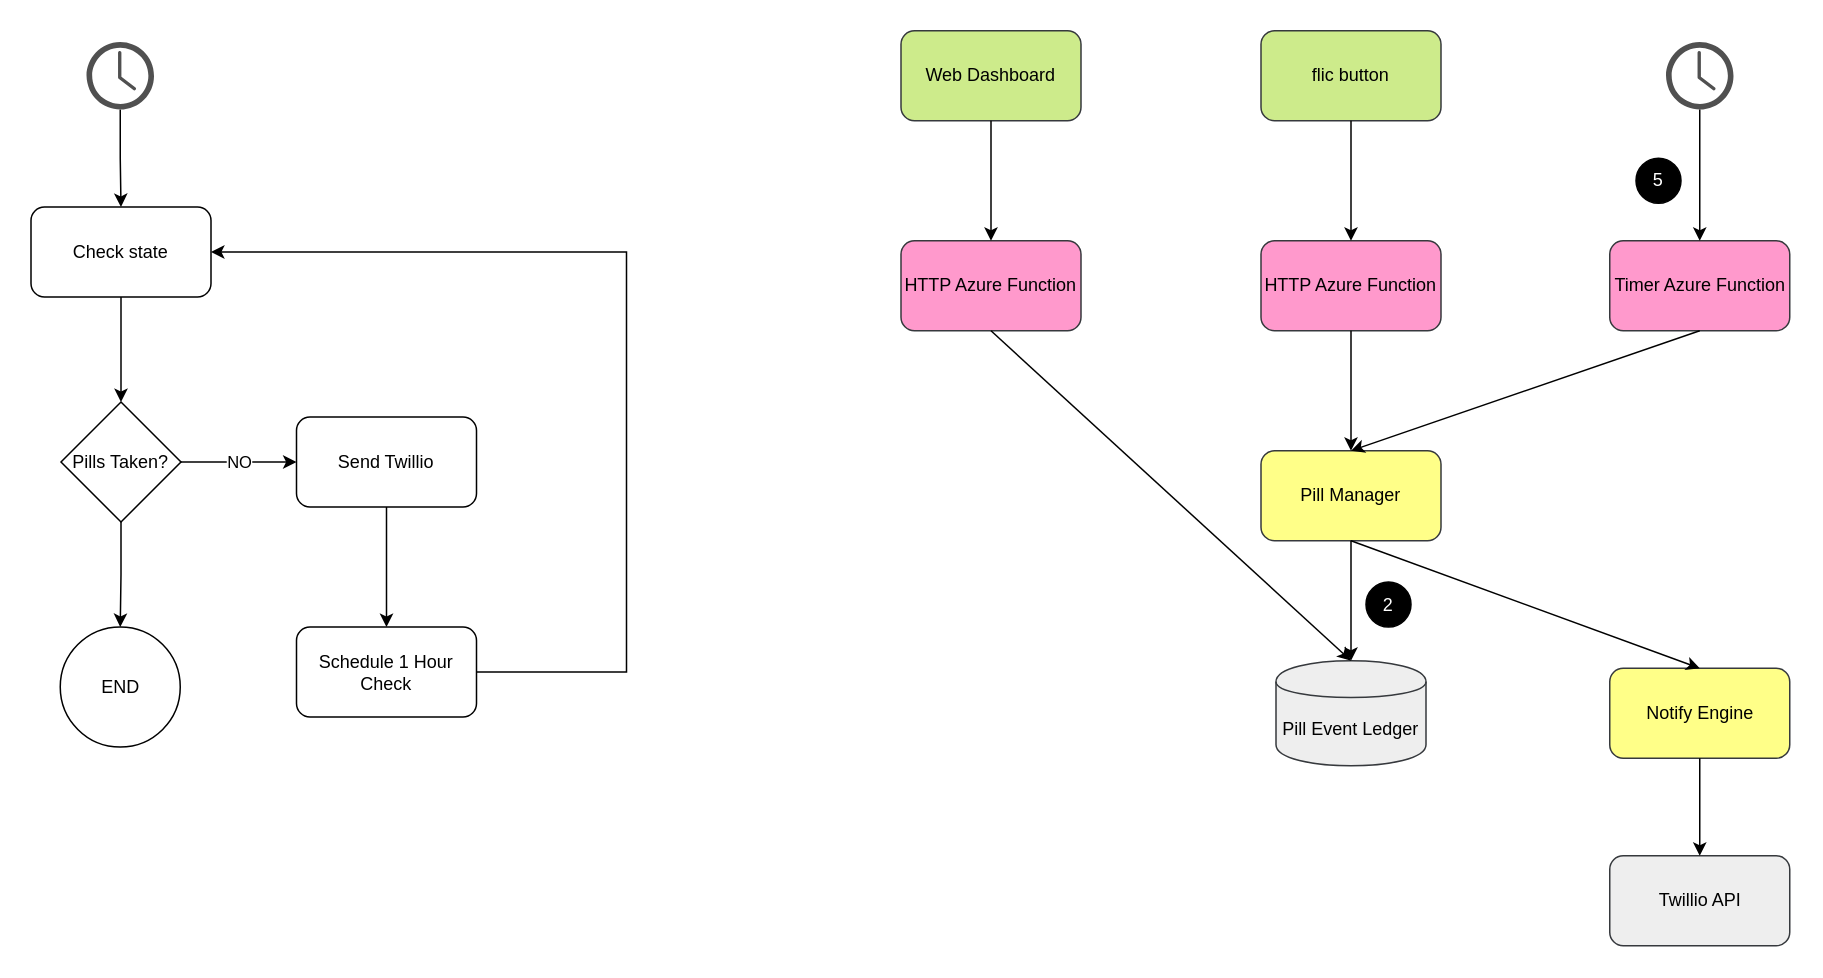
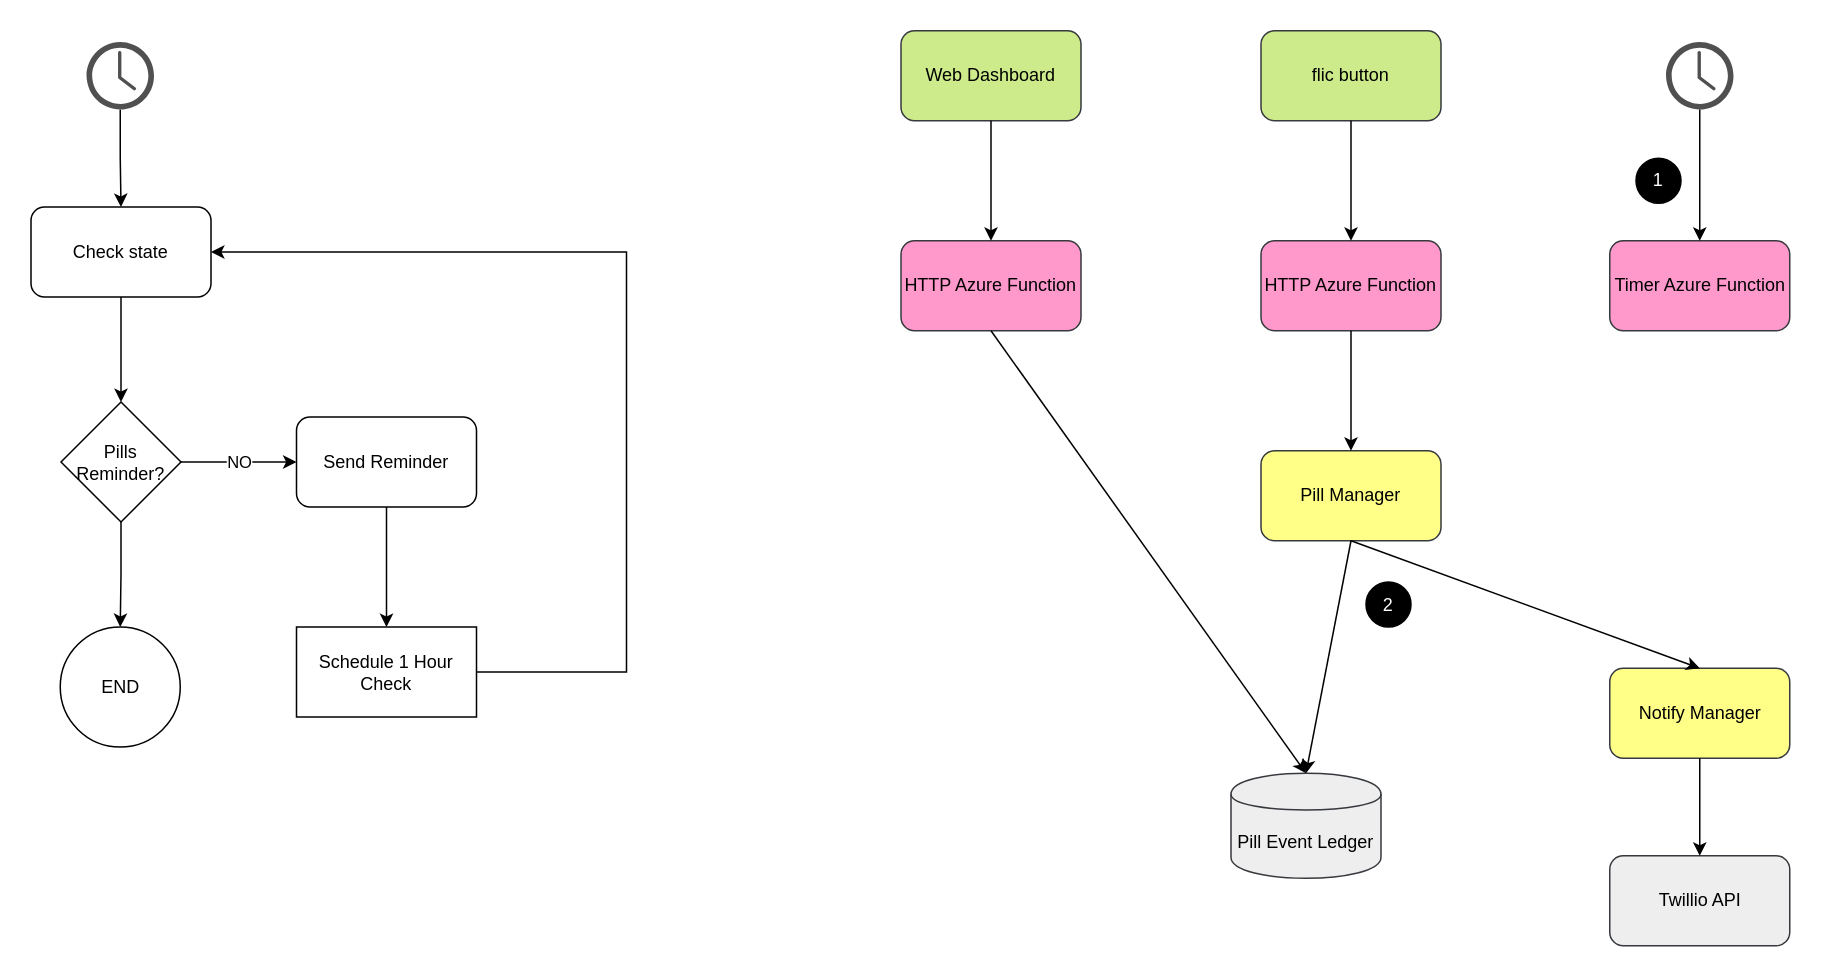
node "5": label "5" -> "1"
edge "Timer Azure Function" -> "Pill Manager": removed
node "Pills Taken?": label "Pills Taken?" -> "Pills Reminder?"
node "Send Twillio": label "Send Twillio" -> "Send Reminder"
node "Schedule 1 Hour Check": shape rounded rectangle -> rectangle
node "Pill Event Ledger": moved (1351, 713) -> (1306, 826)
node "Notify Engine": label "Notify Engine" -> "Notify Manager"
